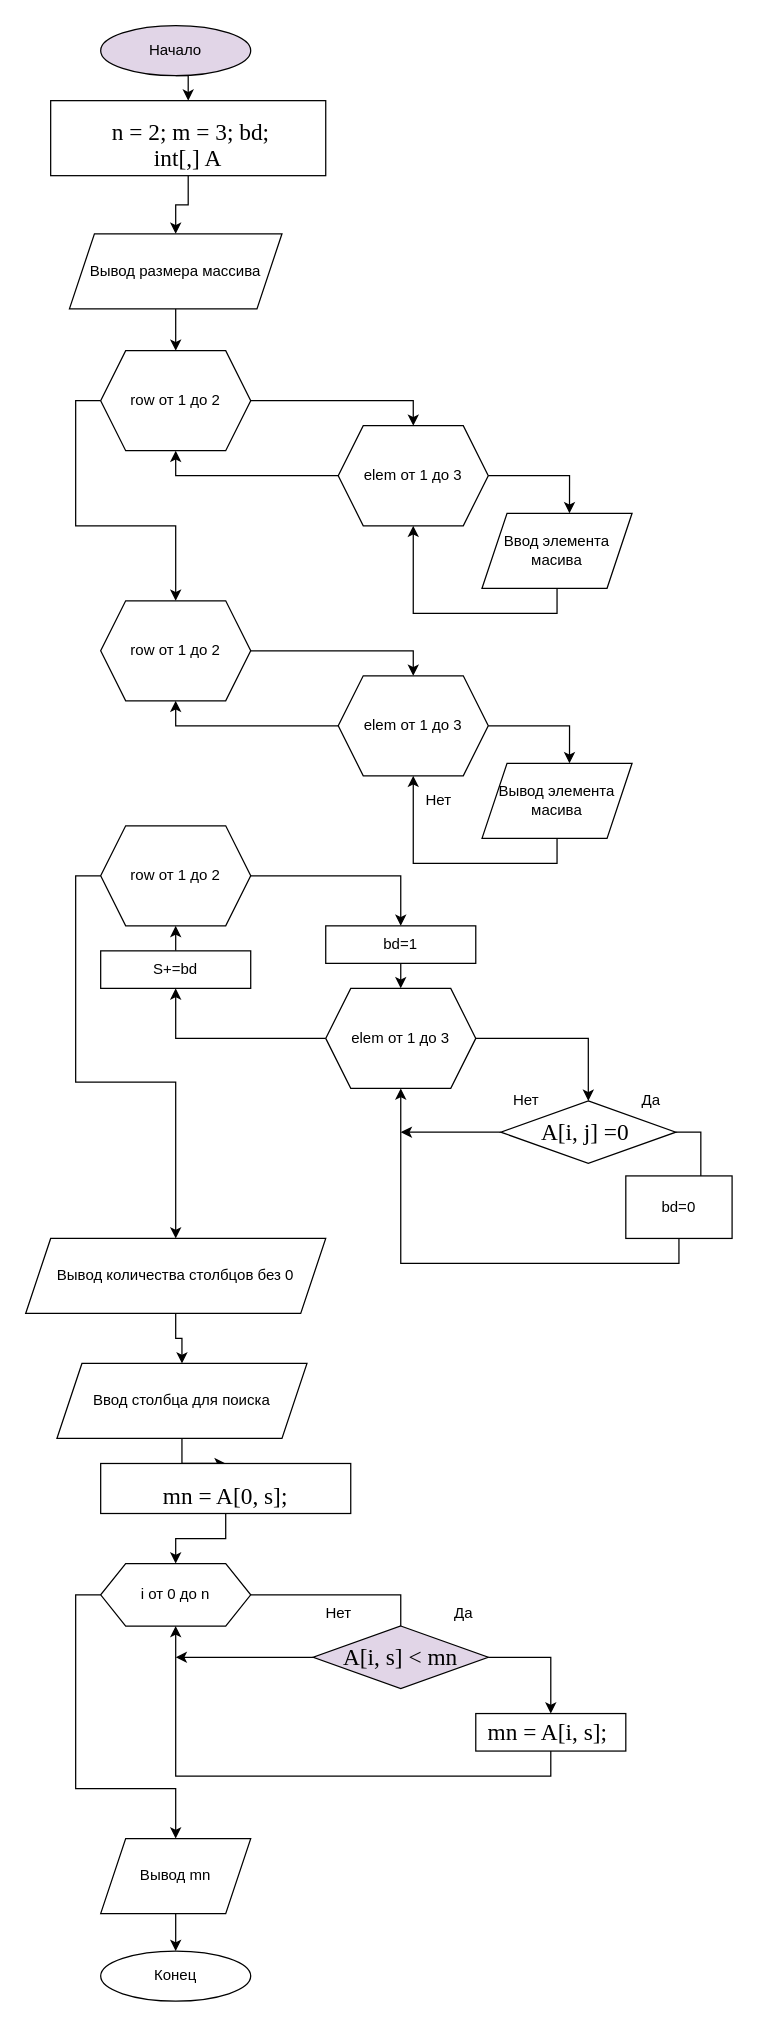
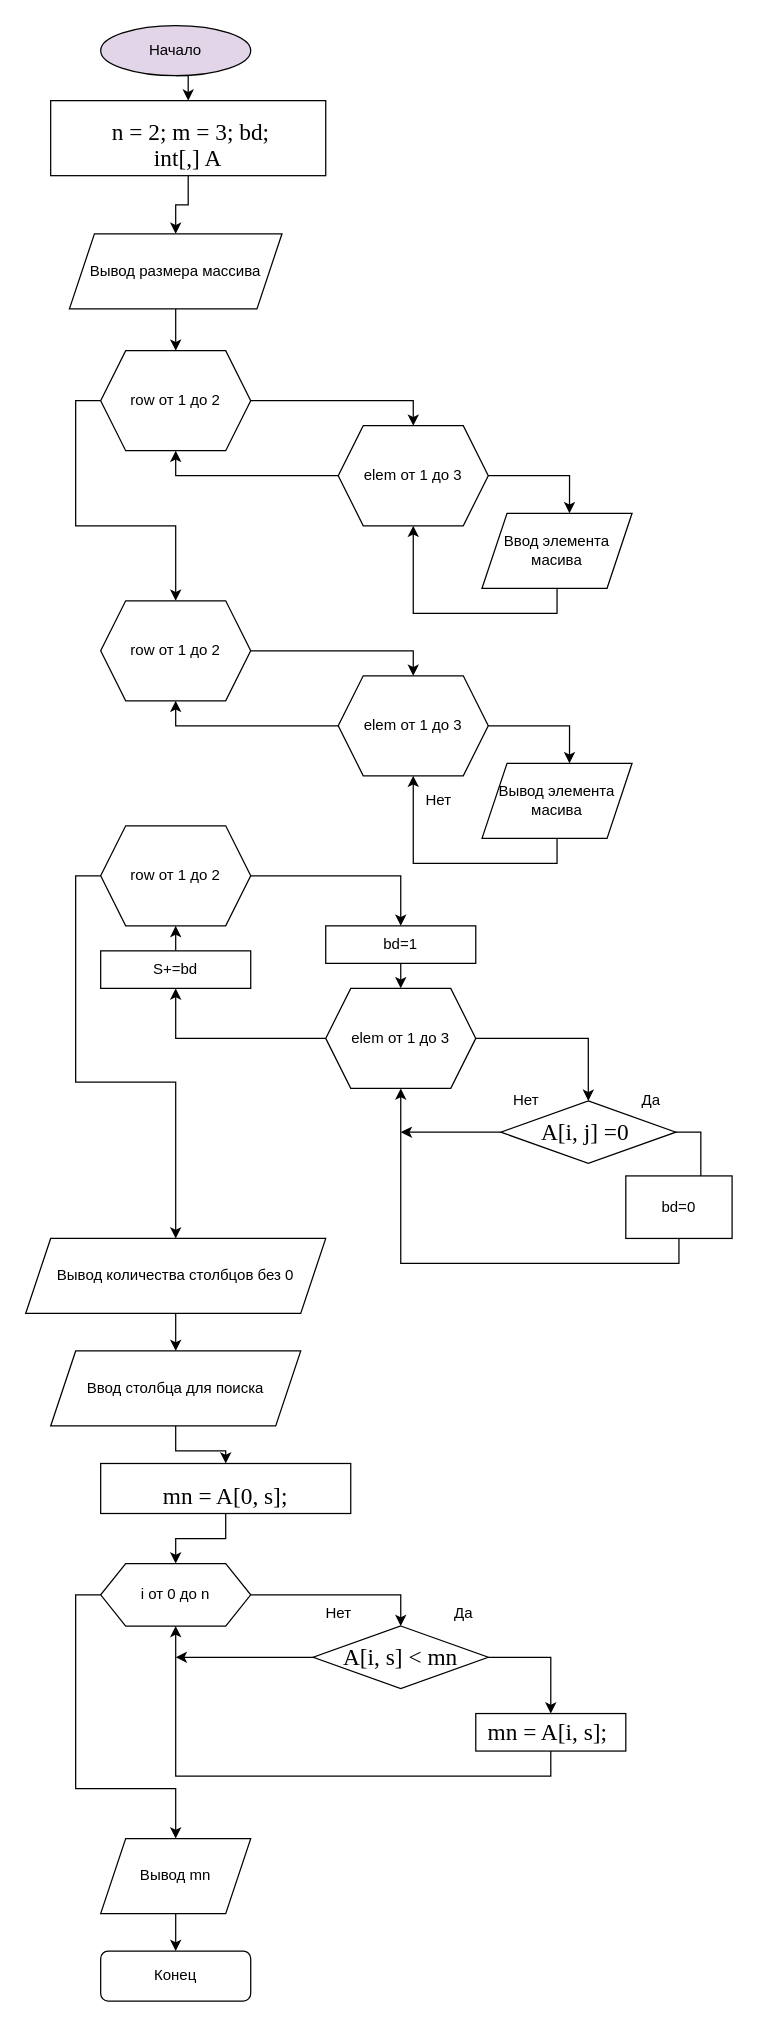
node "Ввод столбца для поиска": moved (182, 1401) -> (176, 1388)
edge "i от 0 до n" -- "A[i, s] < mn": arrowhead none -> classic
node "A[i, s] < mn": fillcolor #e1d5e7 -> #ffffff
node "Конец": shape ellipse -> rounded rectangle
